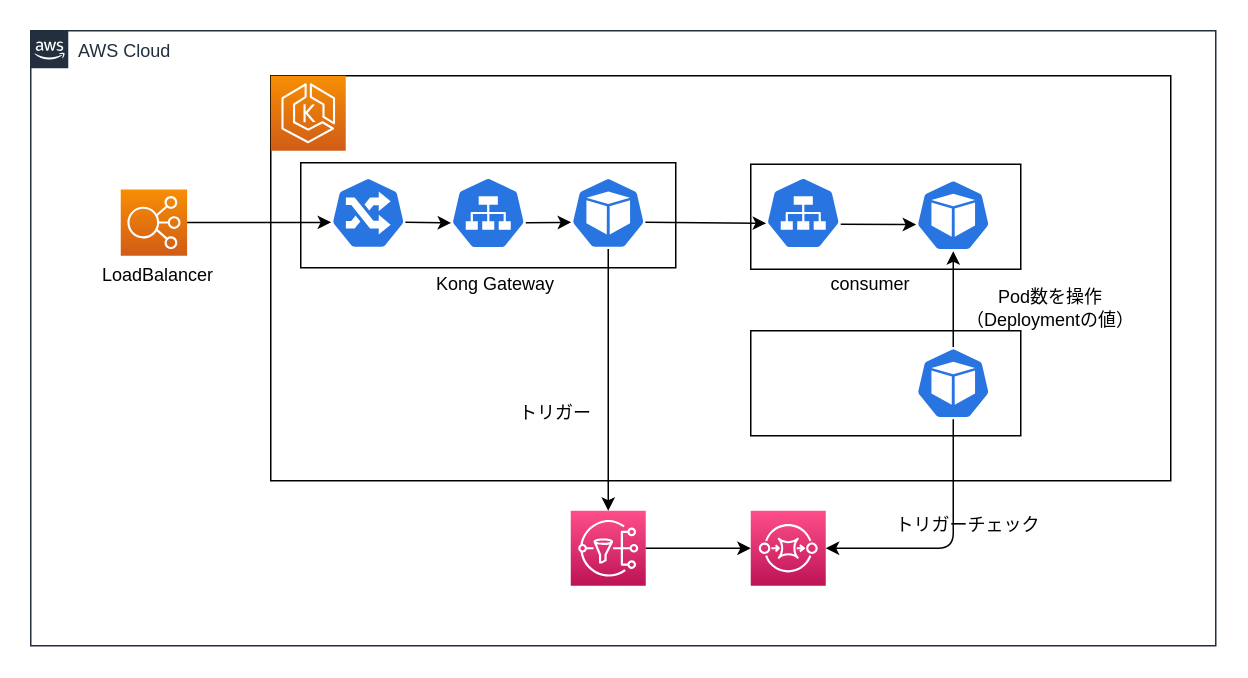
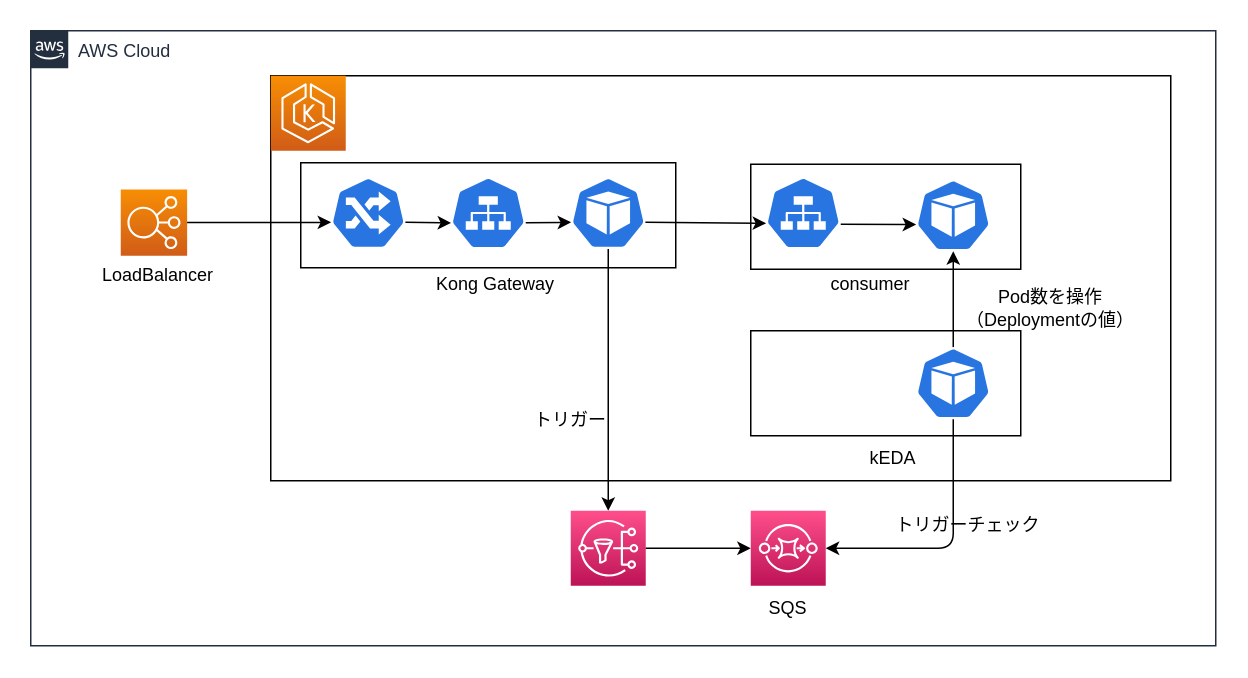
node "トリガー": moved (556, 413) -> (571, 421)
node "kEDA": added
node "SQS": added
